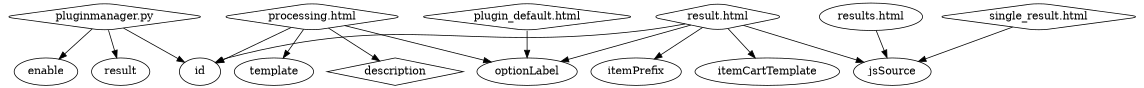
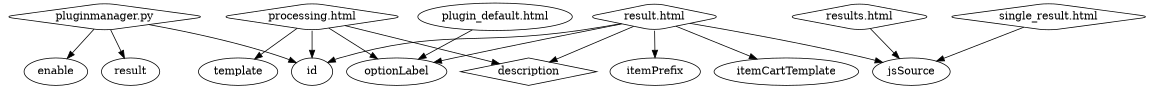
node "plugin_default.html": shape diamond -> ellipse
node "results.html": shape ellipse -> diamond
edge "result.html" -> "description": added
